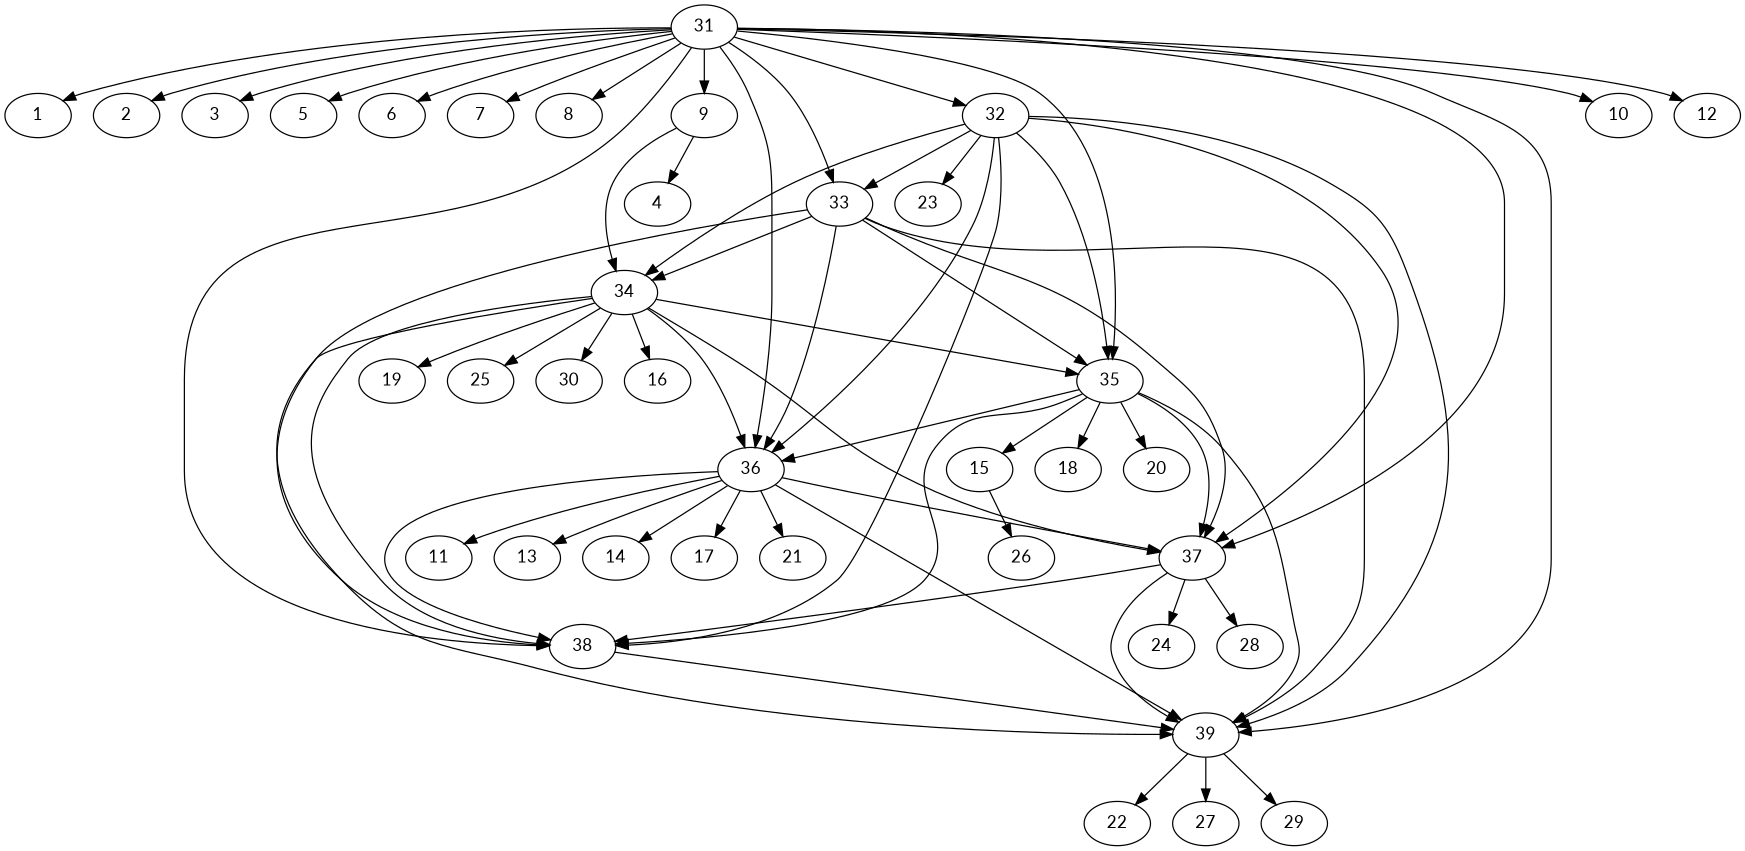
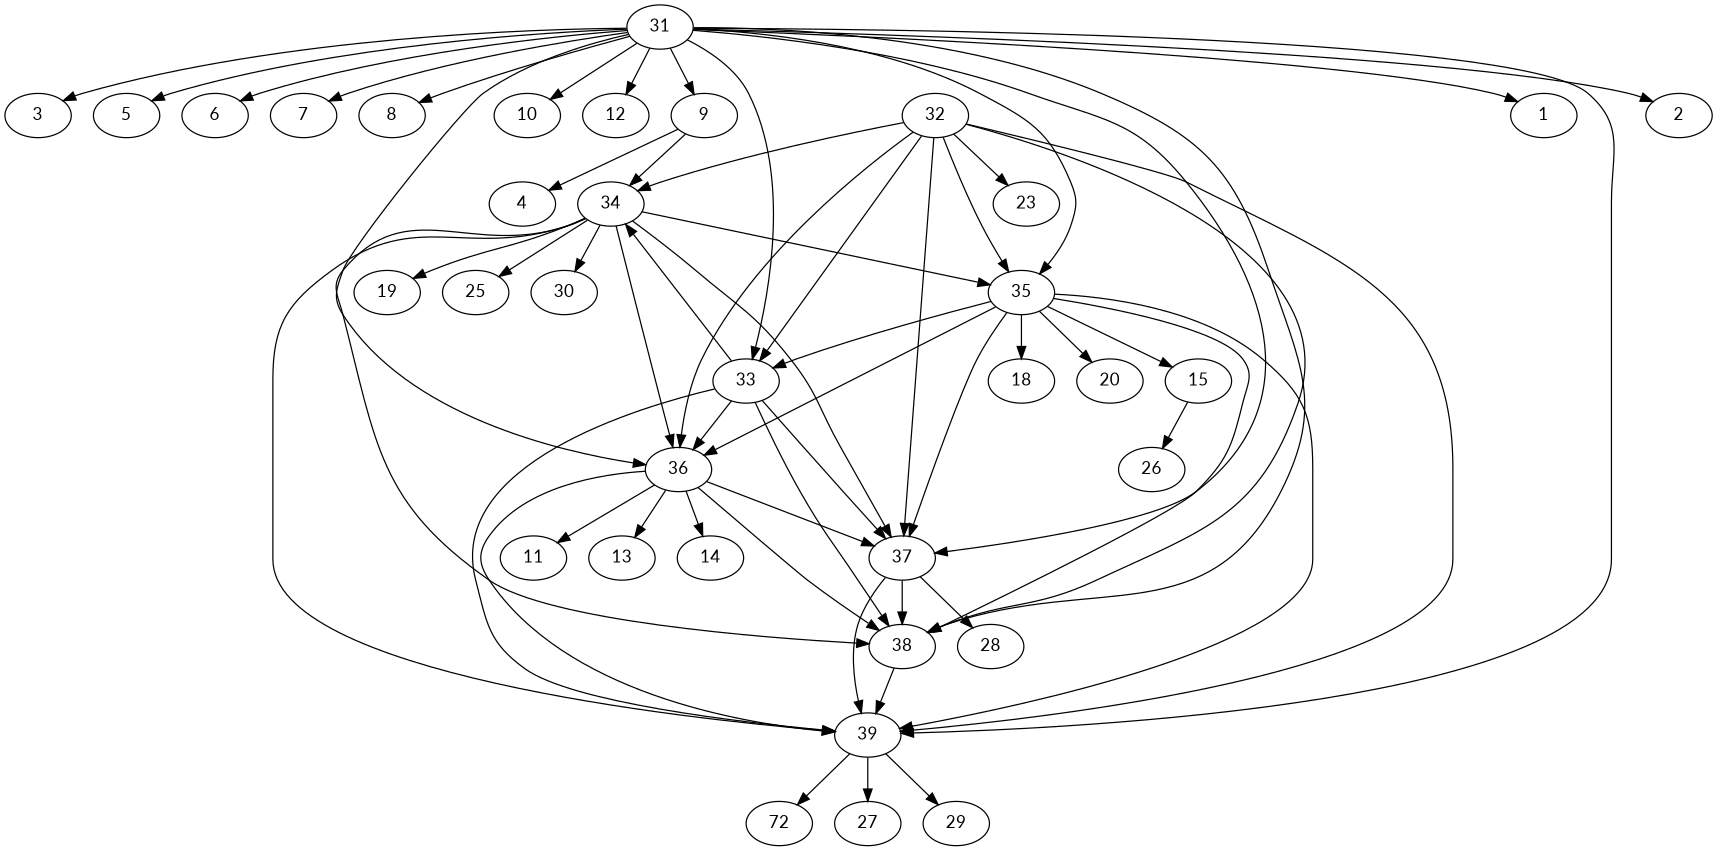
edge "31" -> "32": removed
edge "33" -> "35": reversed
node "16": removed
node "17": removed
node "21": removed
node "24": removed
node "22": label "22" -> "72"
